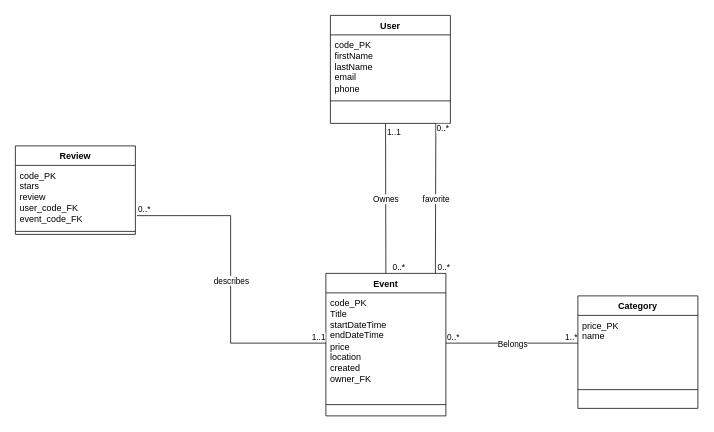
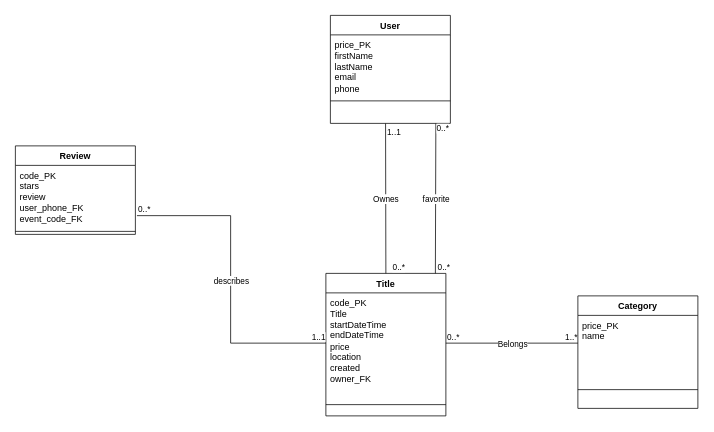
node "code_PK firstName lastName email phone": label "code_PK firstName lastName email phone" -> "price_PK firstName lastName email phone"
node "code_PK stars review user_code_FK event_code_FK": label "code_PK stars review user_code_FK event_code_FK" -> "code_PK stars review user_phone_FK event_code_FK"
node "Event": label "Event" -> "Title"
